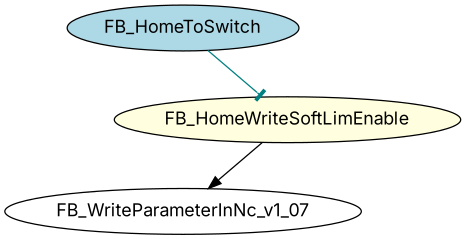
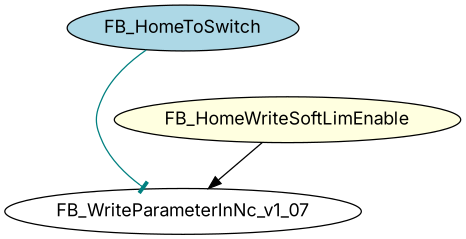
edge "FB_HomeToSwitch" -> "FB_HomeWriteSoftLimEnable": now "FB_HomeToSwitch" -> "FB_WriteParameterInNc_v1_07"
